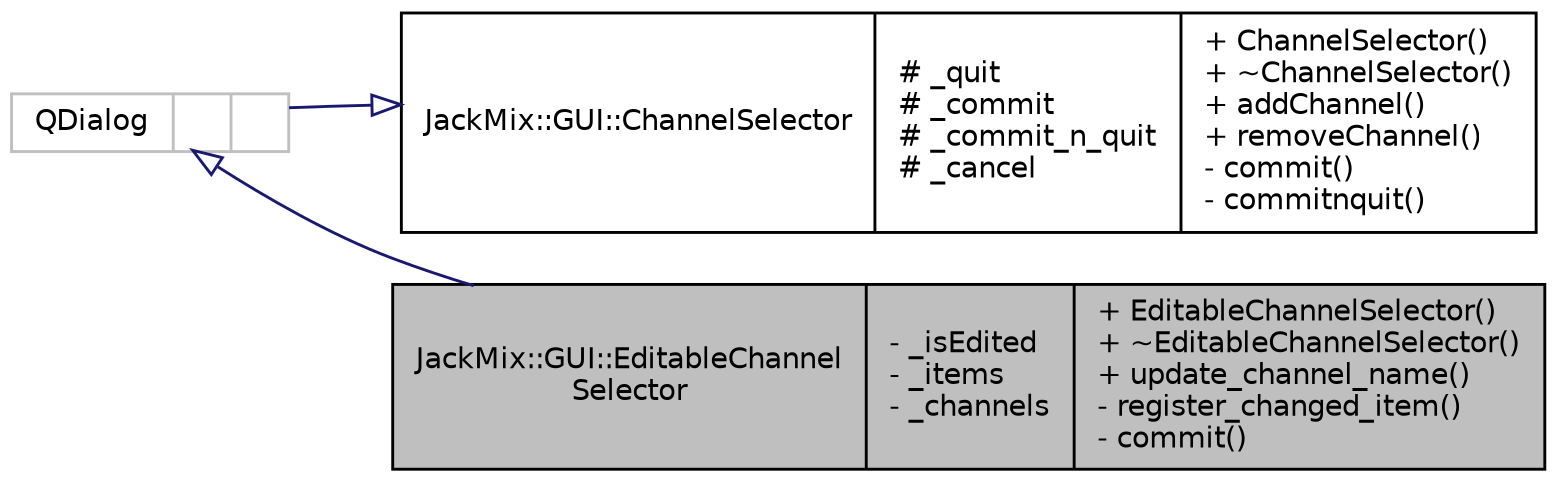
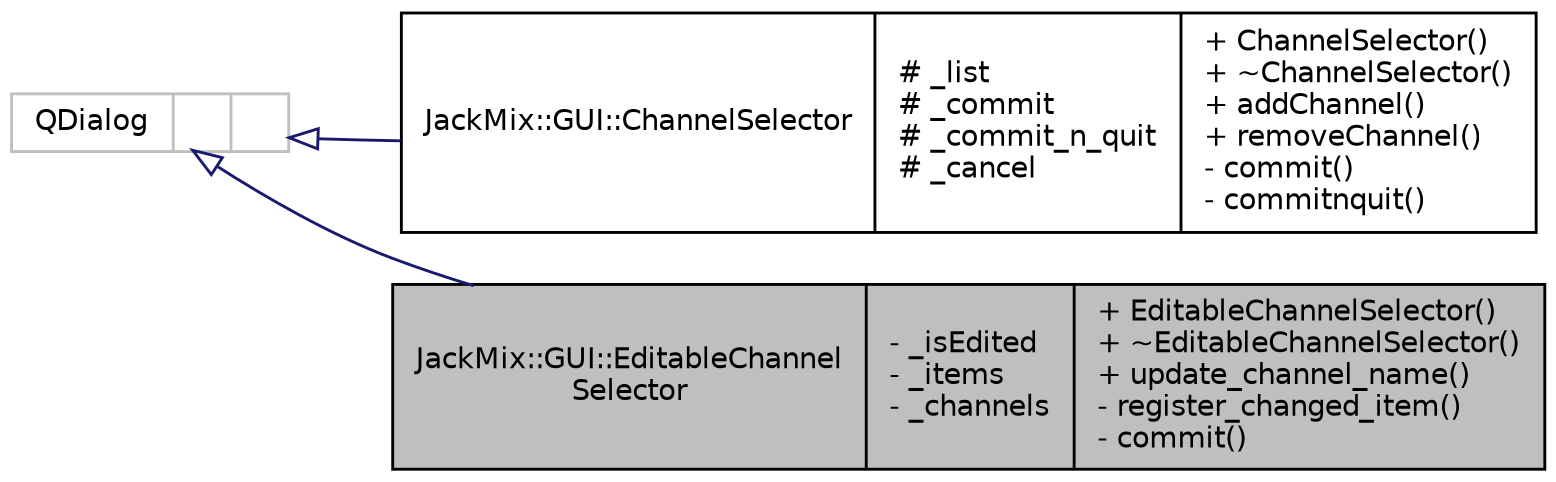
node "JackMix::GUI::ChannelSelector": text "# _quit" -> "# _list"
edge "QDialog" -> "JackMix::GUI::ChannelSelector": reversed
